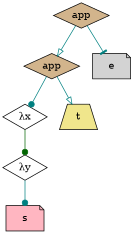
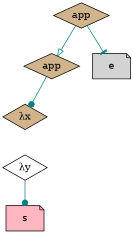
node "λx": fillcolor white -> tan
node "t": removed
edge "λx" -> "λy": removed
